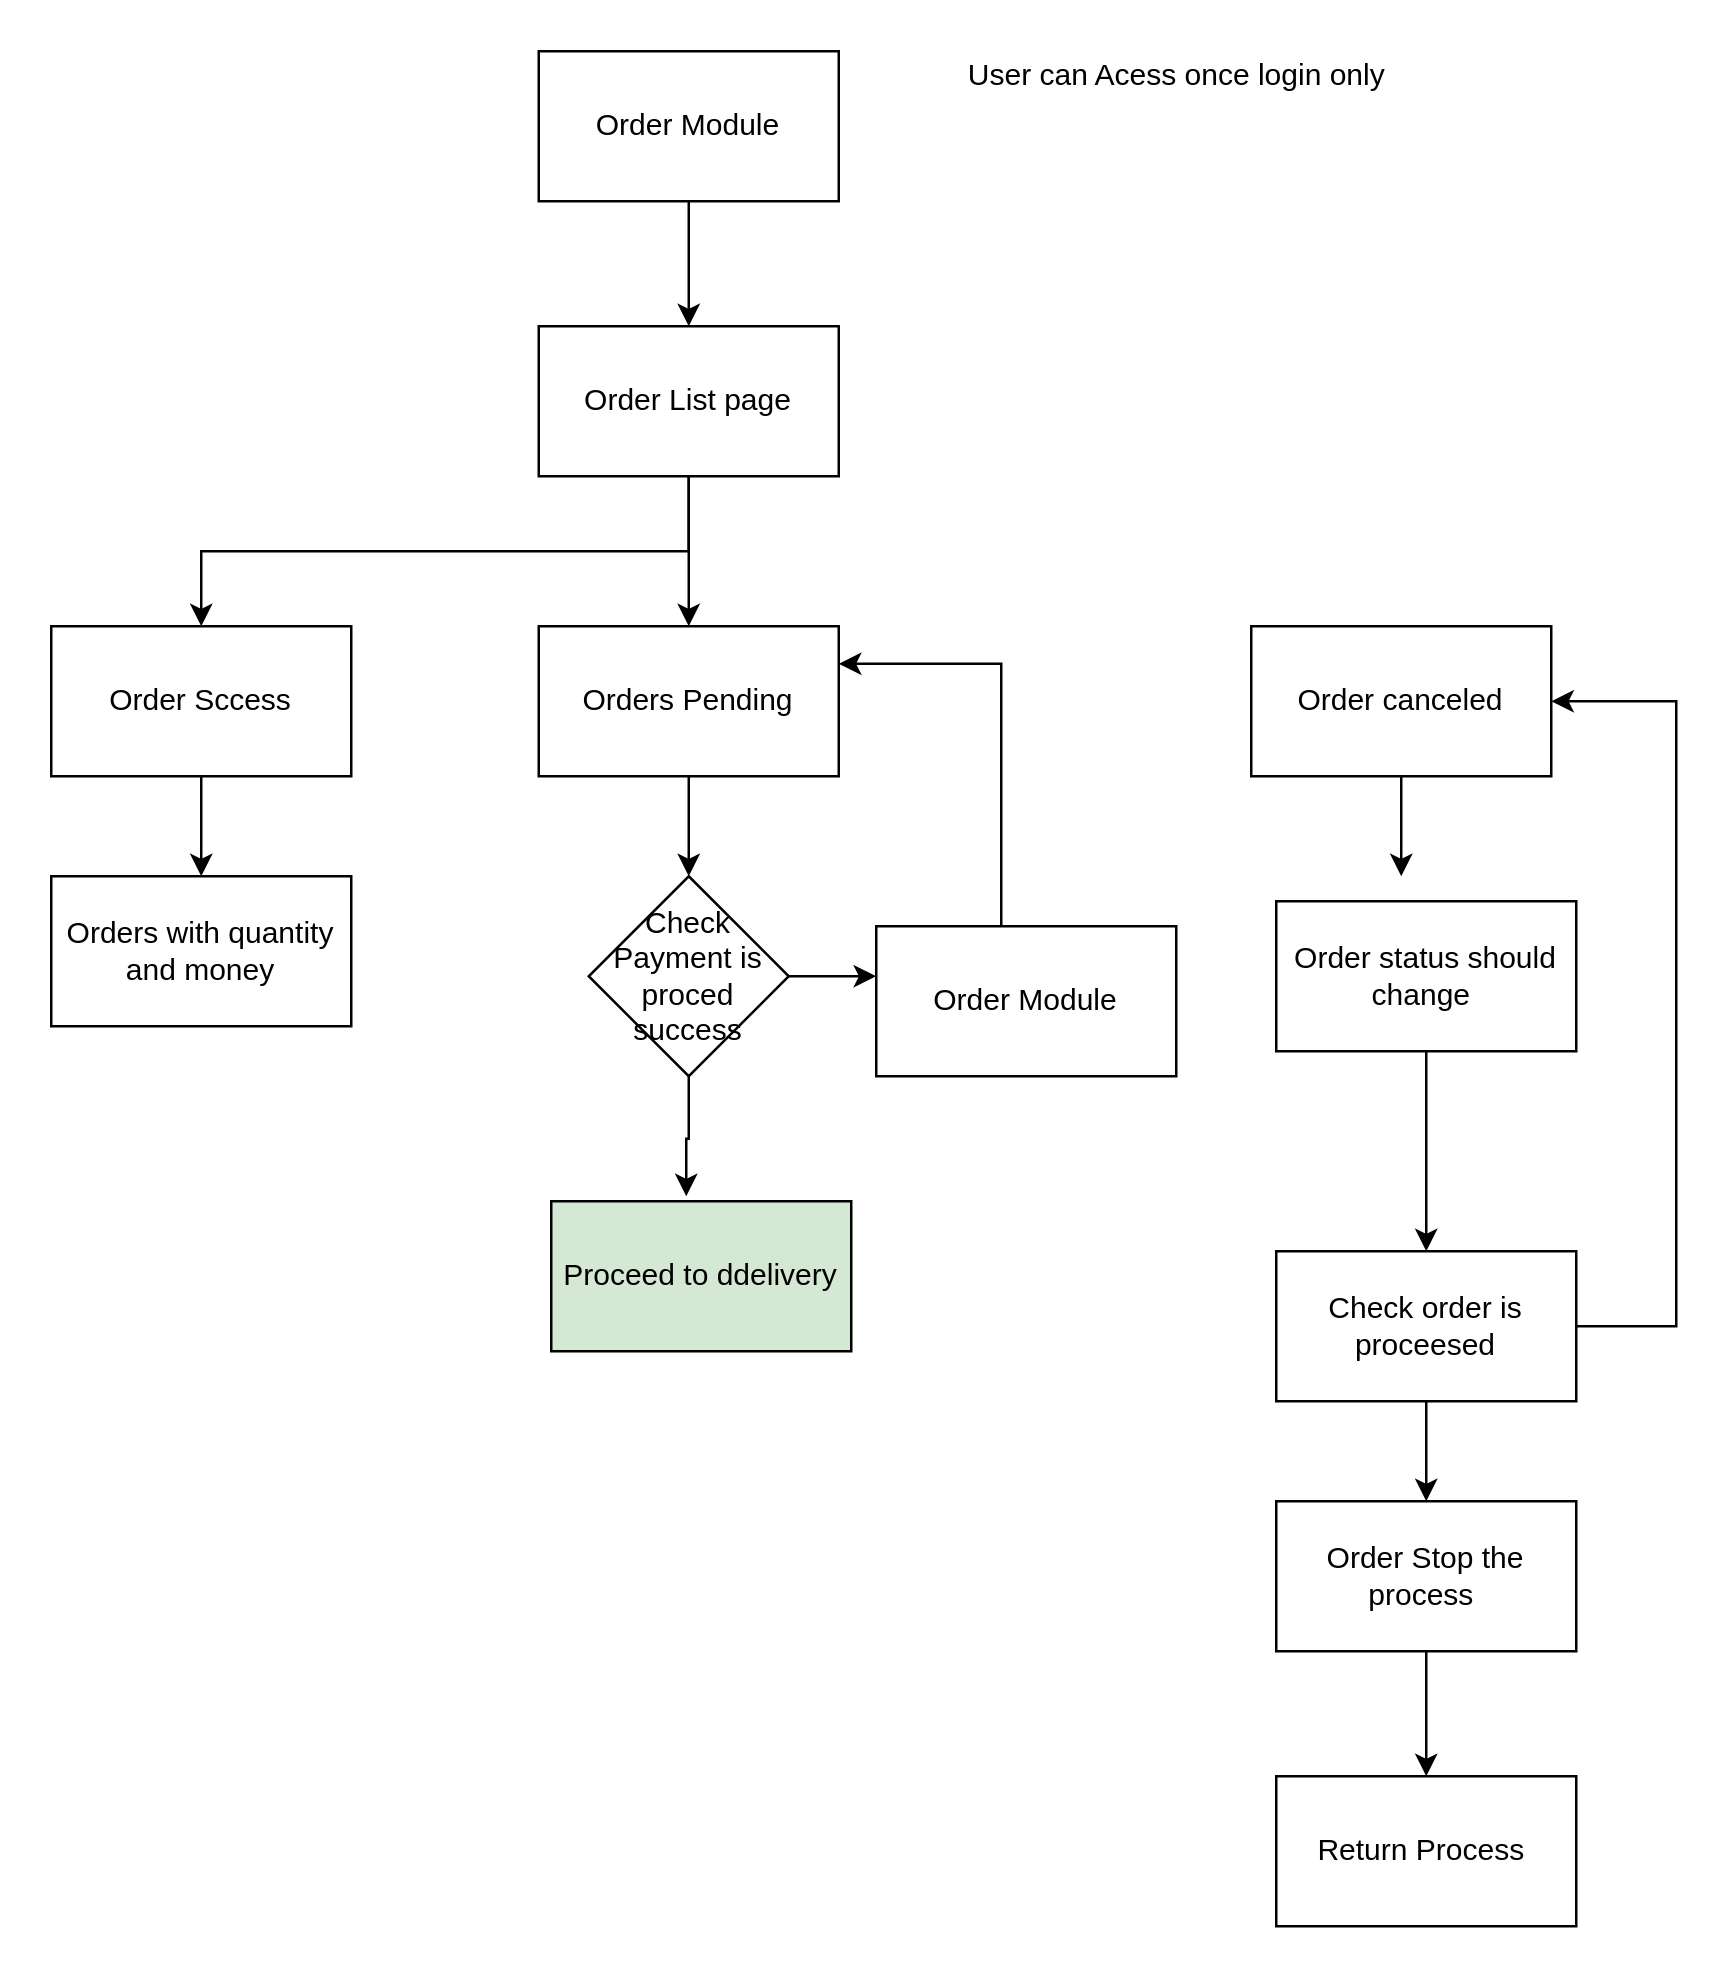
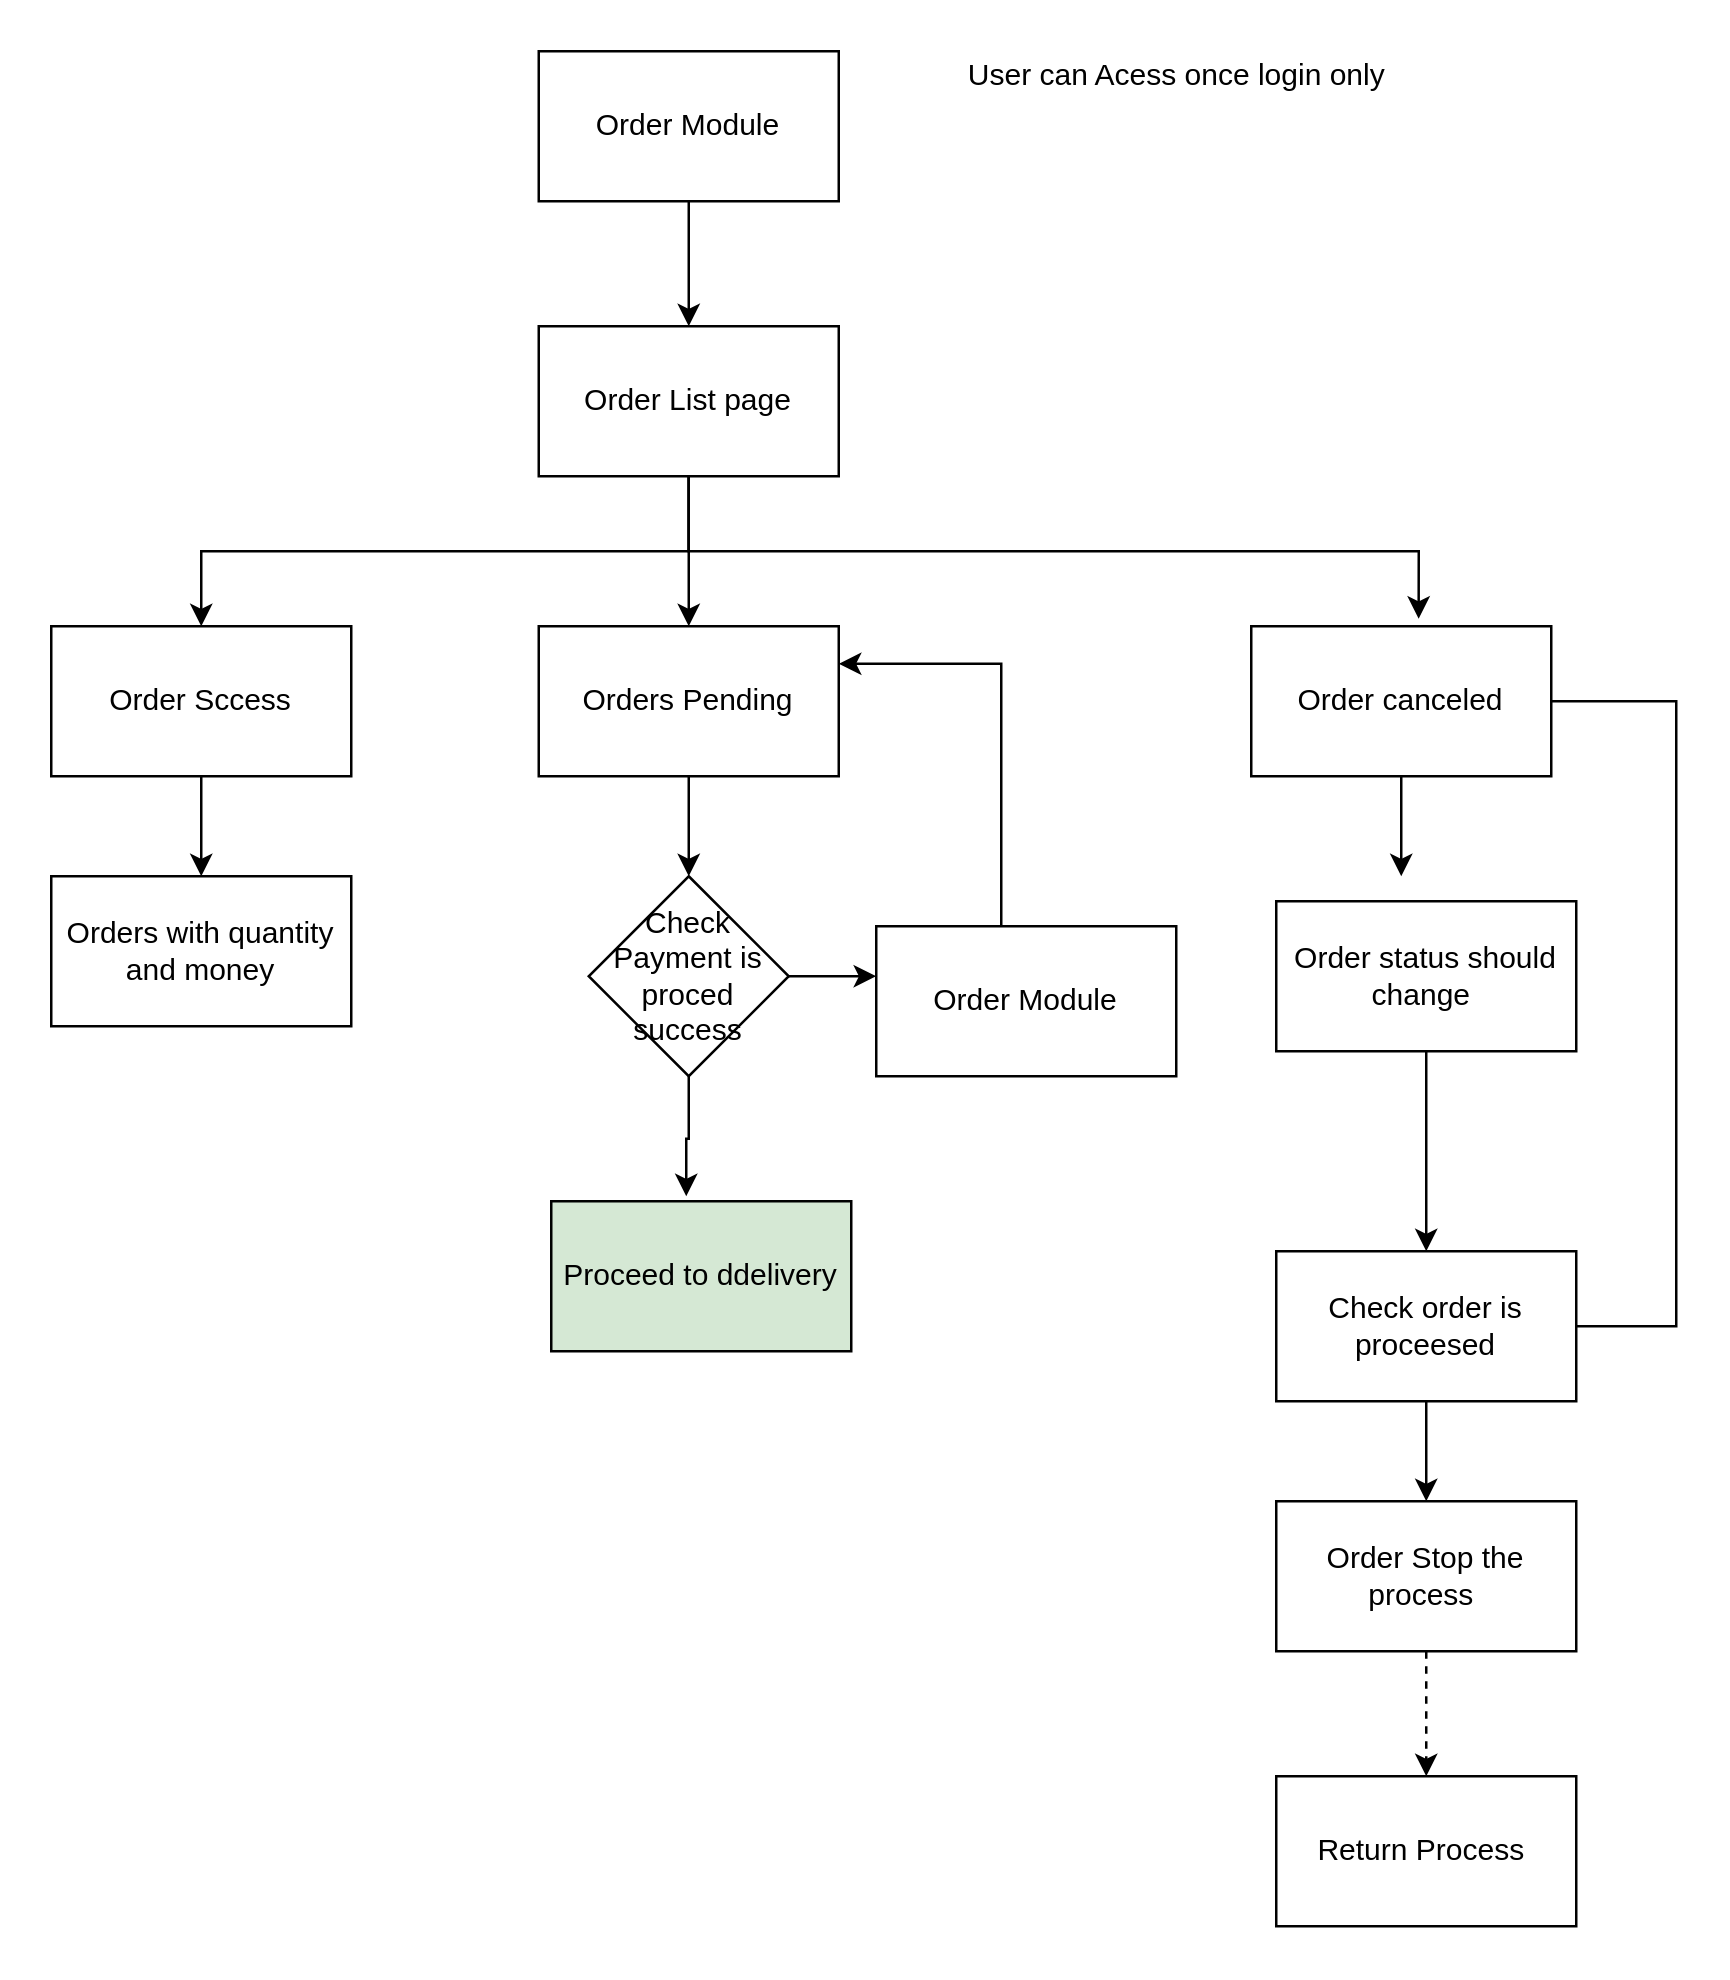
edge "Order List page" -> "Order canceled": added
edge "Check order is proceesed" -> "Order canceled": arrowhead classic -> none
edge "Order Stop the process" -> "Return Process": style solid -> dashed
